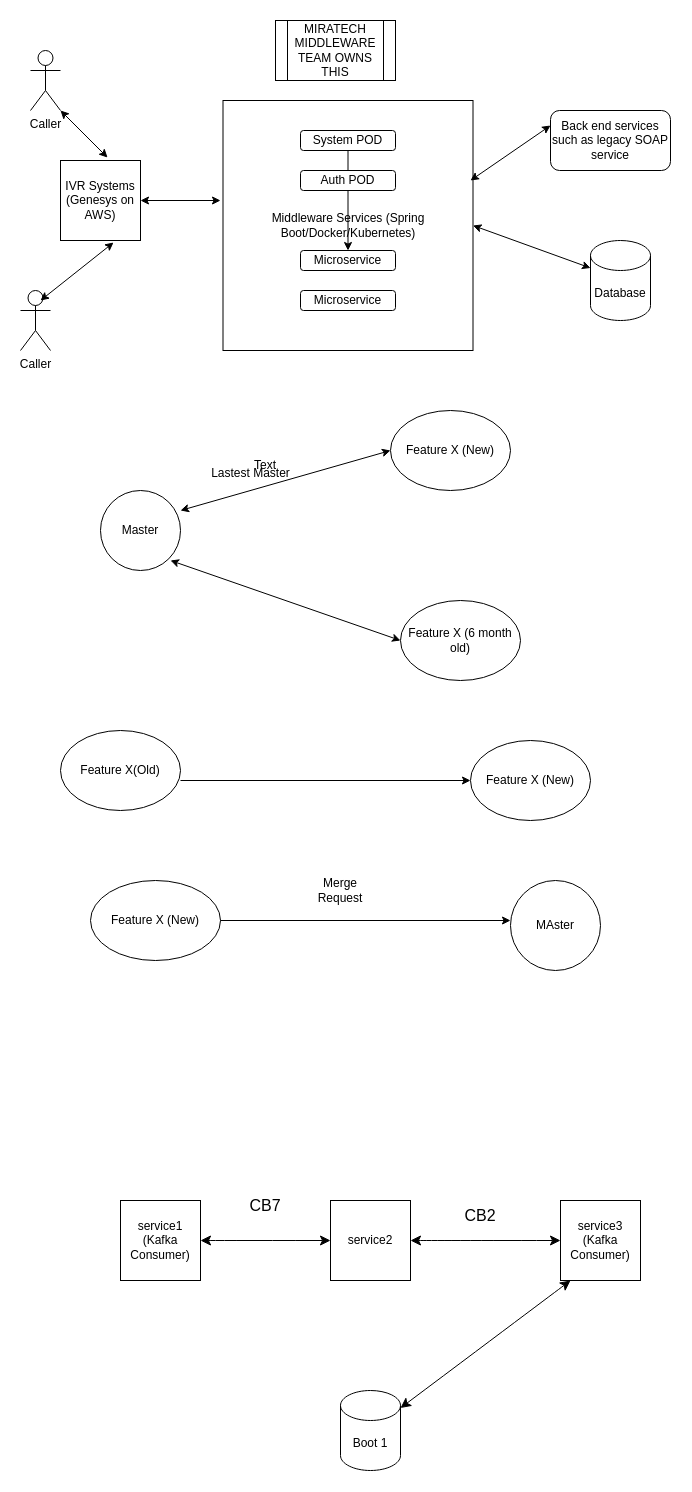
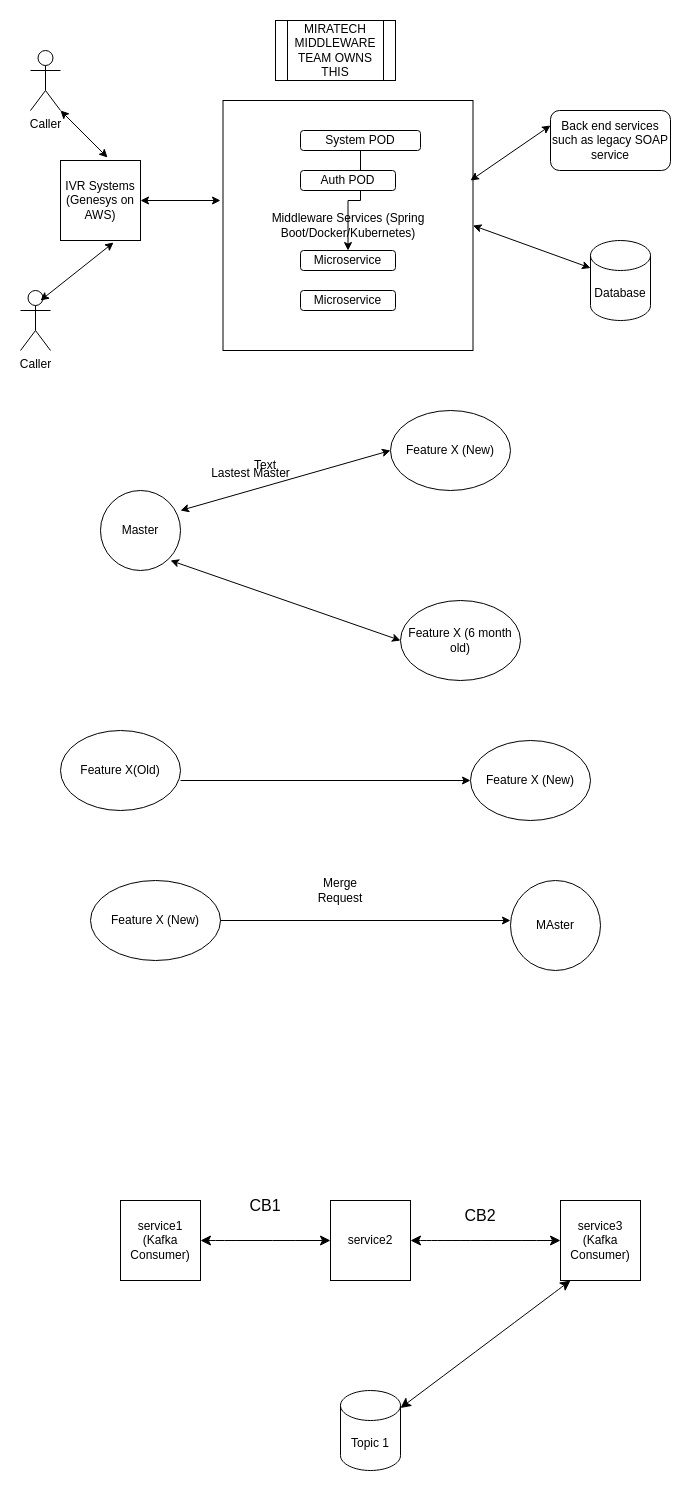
node "System POD": size 95x20 -> 120x20
node "CB7": label "CB7" -> "CB1"
node "Boot 1": label "Boot 1" -> "Topic 1"
